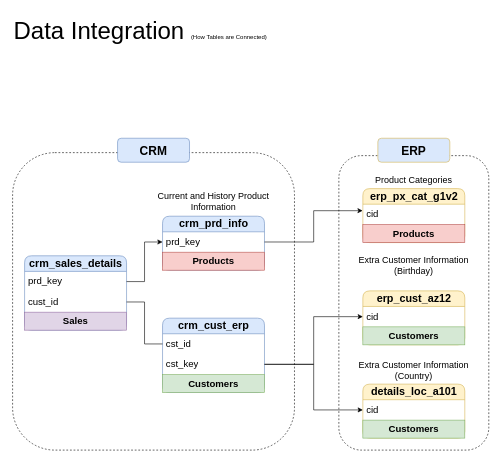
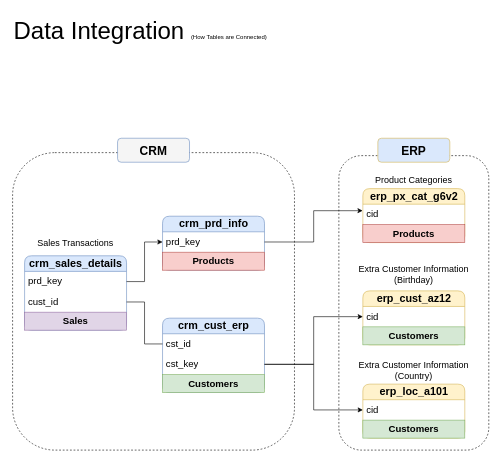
node "CRM": fillcolor #dae8fc -> #f5f5f5
node "erp_px_cat_g1v2": label "erp_px_cat_g1v2" -> "erp_px_cat_g6v2"
node "Current and History Product Information": removed
node "Sales Transactions": added
node "Extra Customer Information (Birthday)": moved (414, 266) -> (414, 275)
node "details_loc_a101": label "details_loc_a101" -> "erp_loc_a101"
